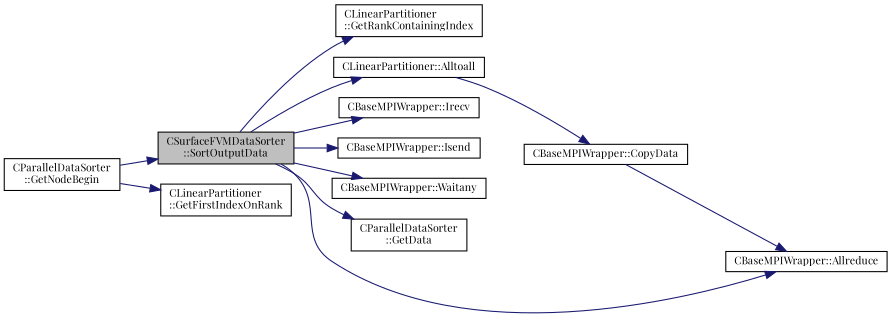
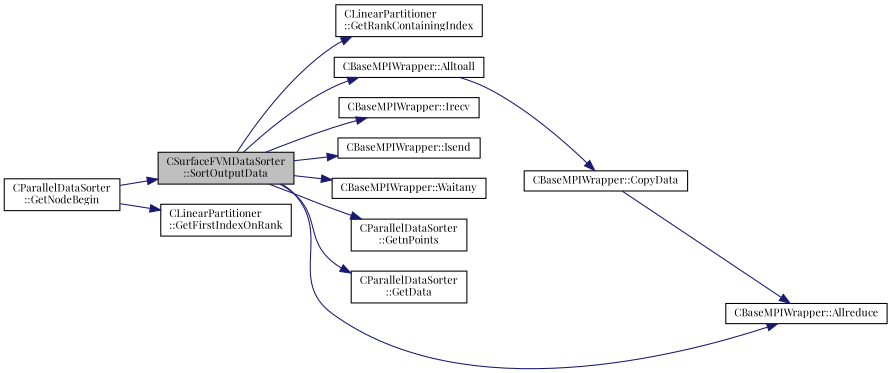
node "CLinearPartitioner::Alltoall": label "CLinearPartitioner::Alltoall" -> "CBaseMPIWrapper::Alltoall"
node "CParallelDataSorter ::GetnPoints": added
